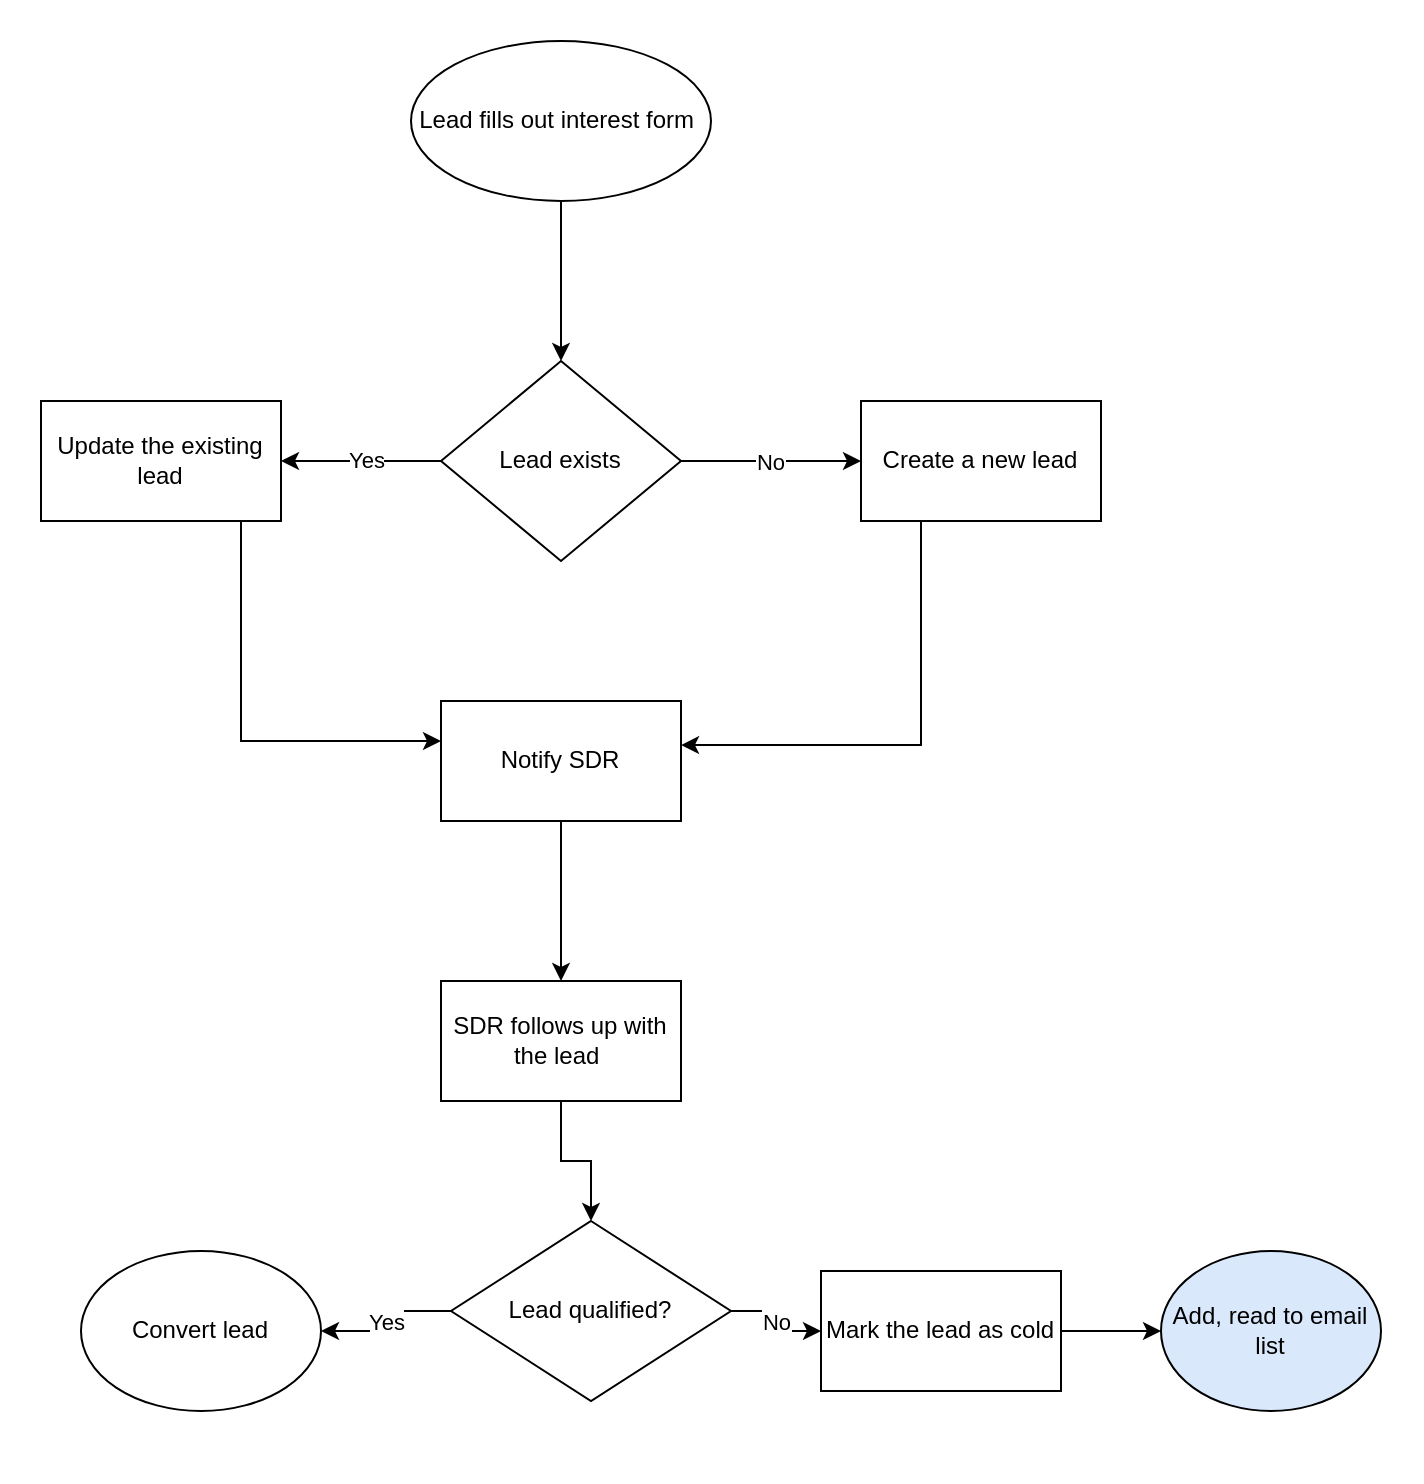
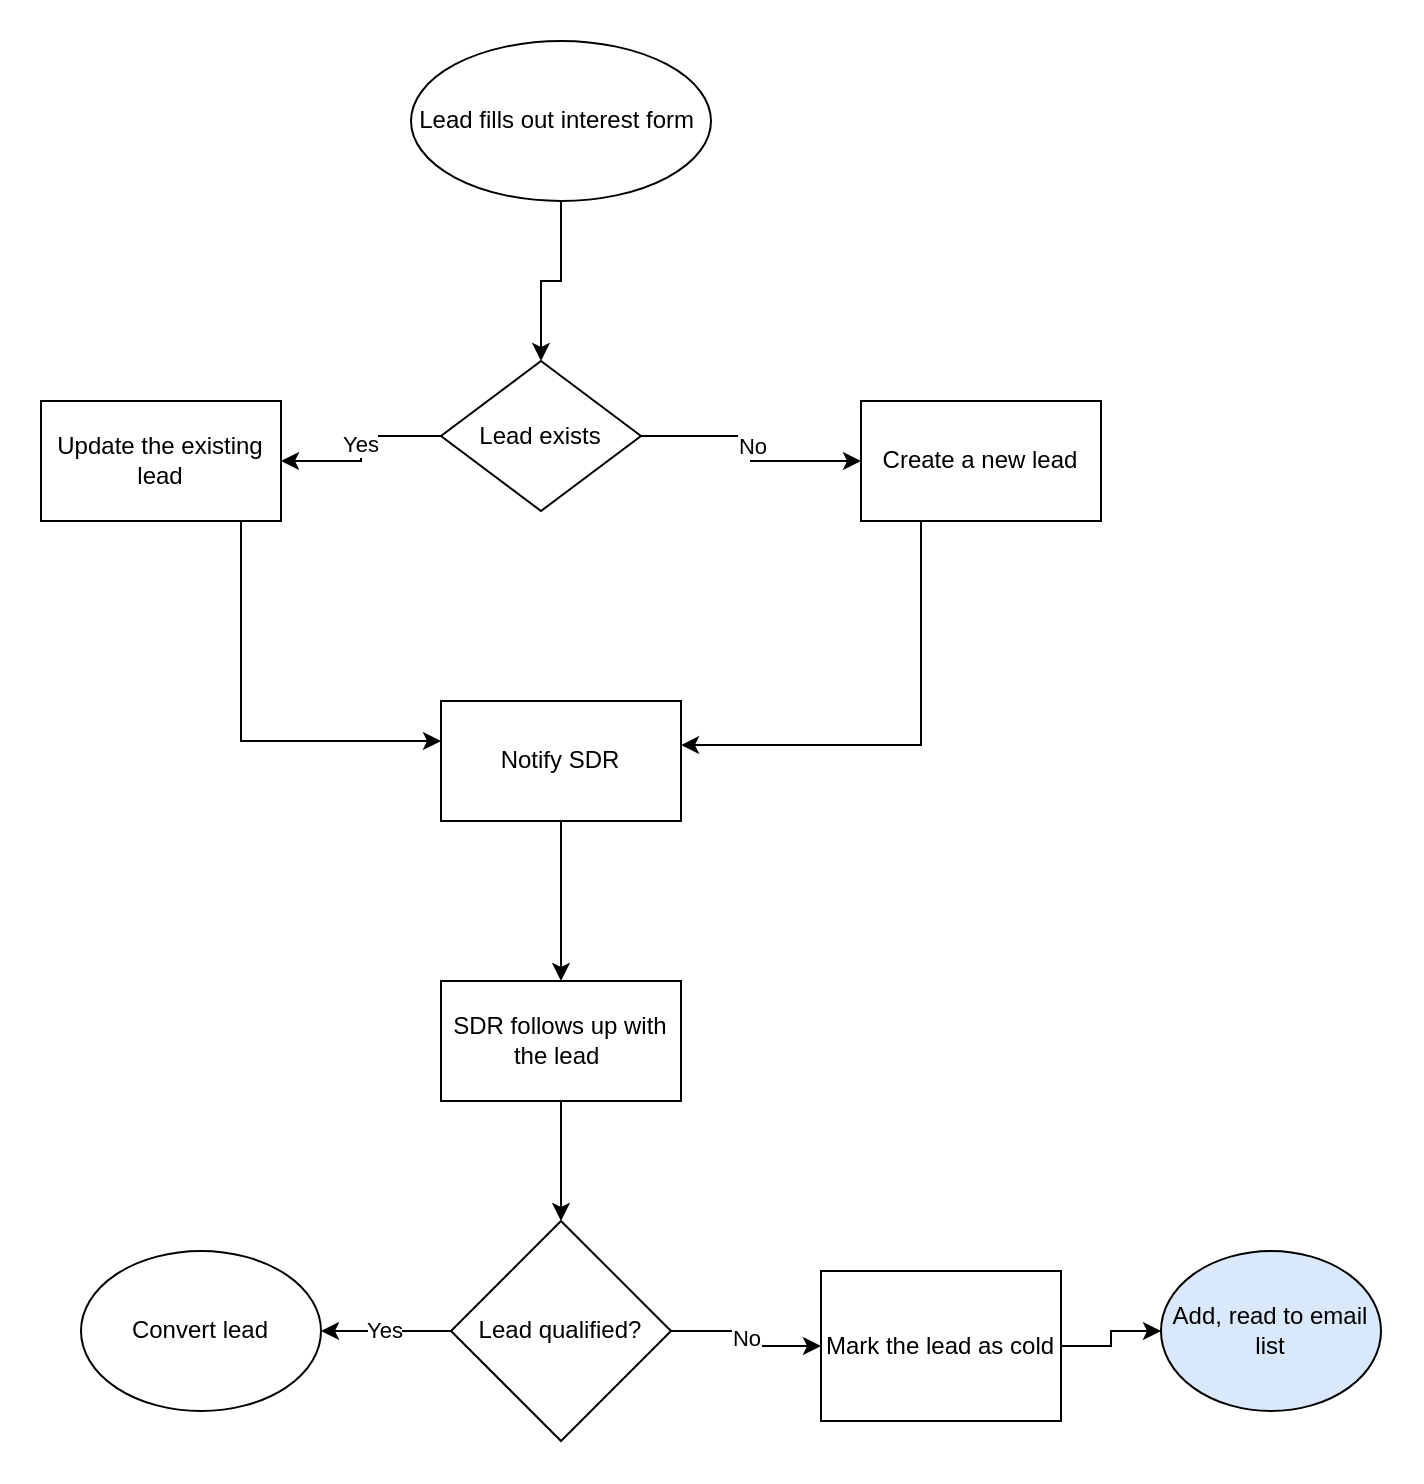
node "Lead exists": size 240x200 -> 200x150
node "Lead qualified?": size 280x180 -> 220x220
node "Mark the lead as cold": size 240x120 -> 240x150
